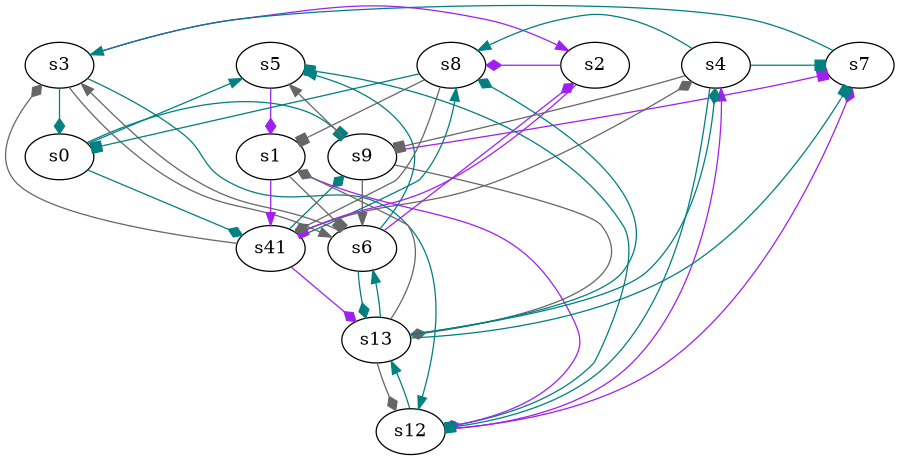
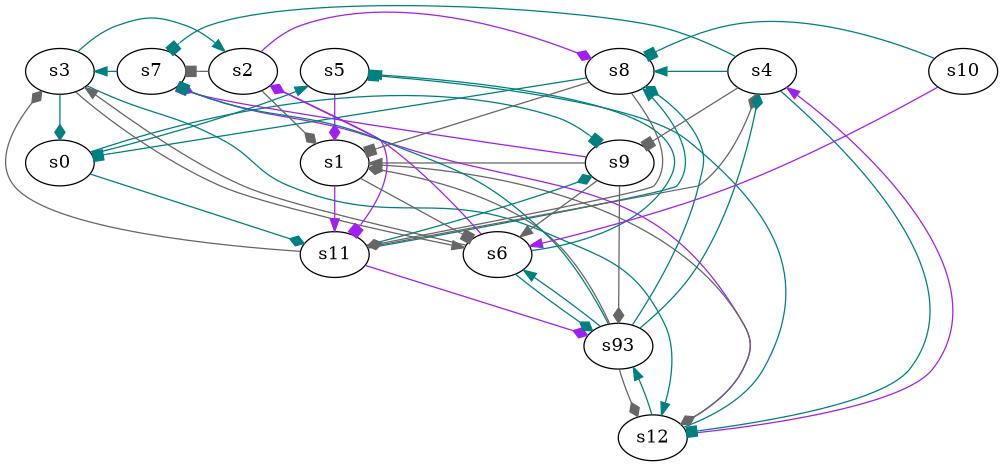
edge "s3" -> "s2": color purple -> teal
edge "s2" -> "s7": added
node "s10": added
edge "s2" -> "s1": added
edge "s9" -> "s5": now "s9" -> "s1"
node "s41": label "s41" -> "s11"
edge "s1" -> "s12": color purple -> gray40
node "s13": label "s13" -> "s93"
